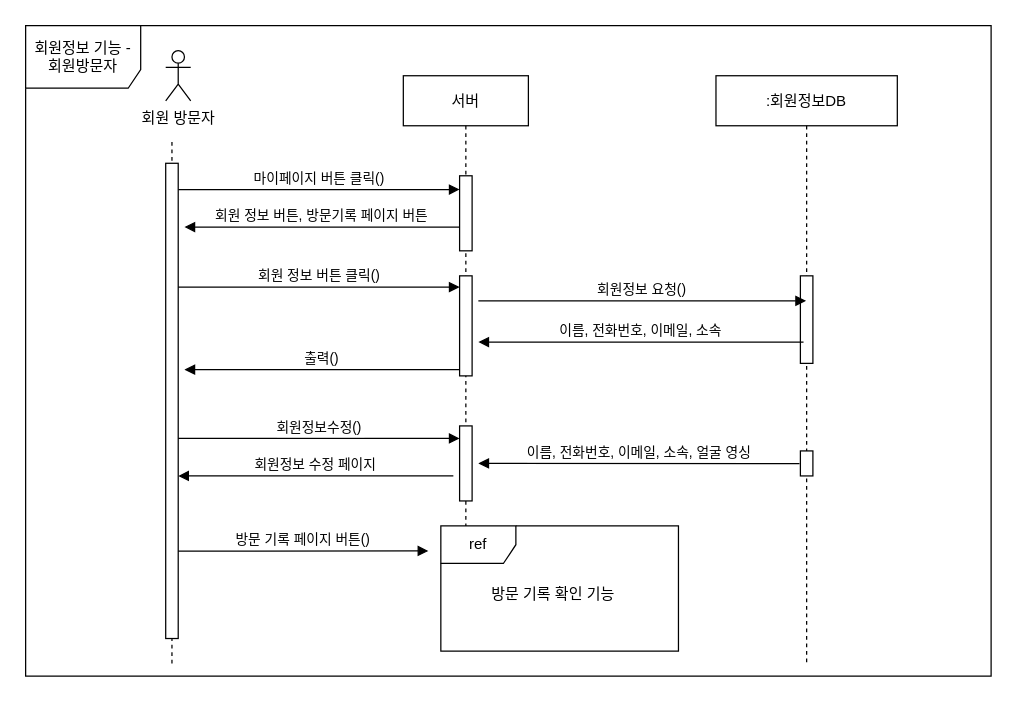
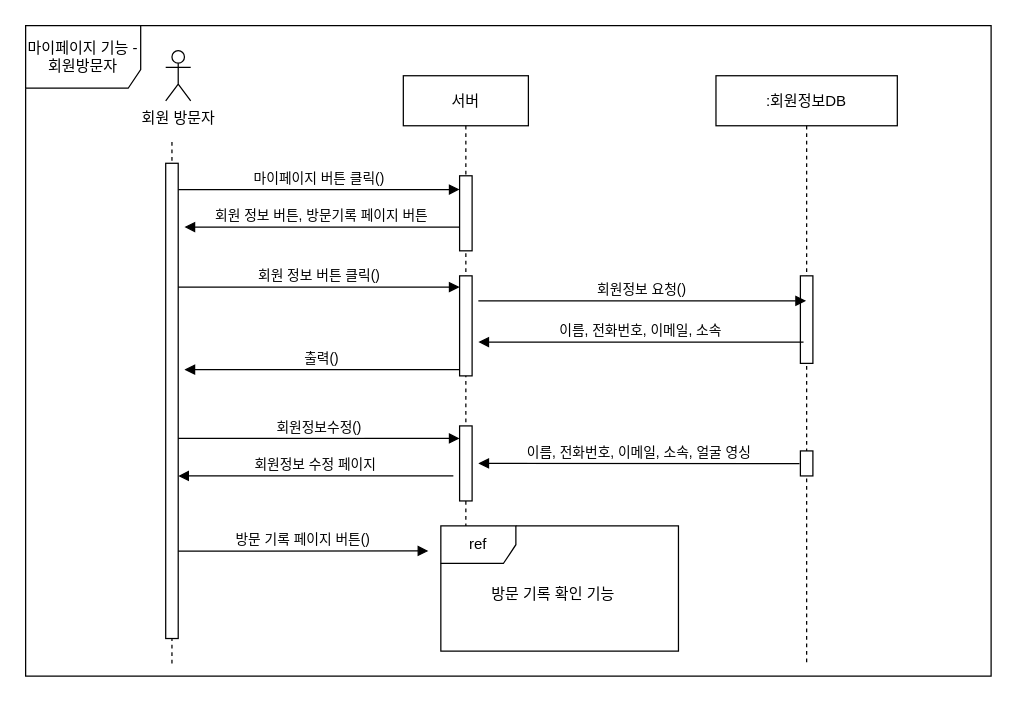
node "회원정보 기능 - 회원방문자": label "회원정보 기능 - 회원방문자" -> "마이페이지 기능 - 회원방문자"
